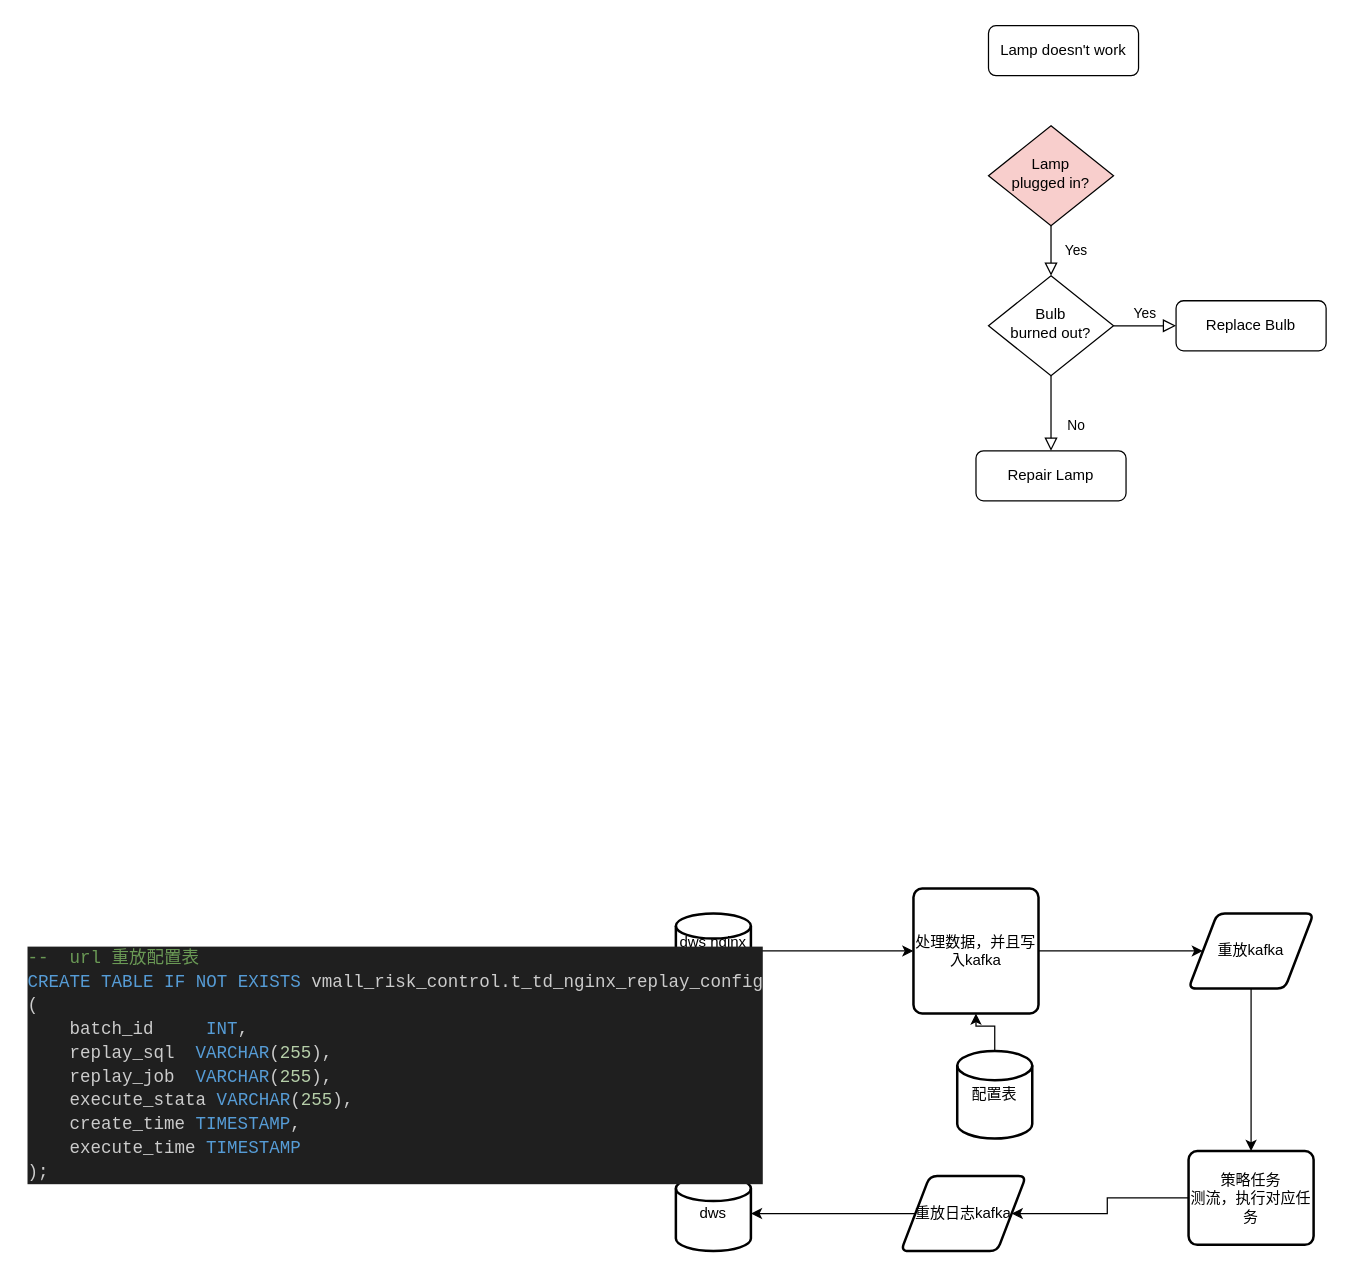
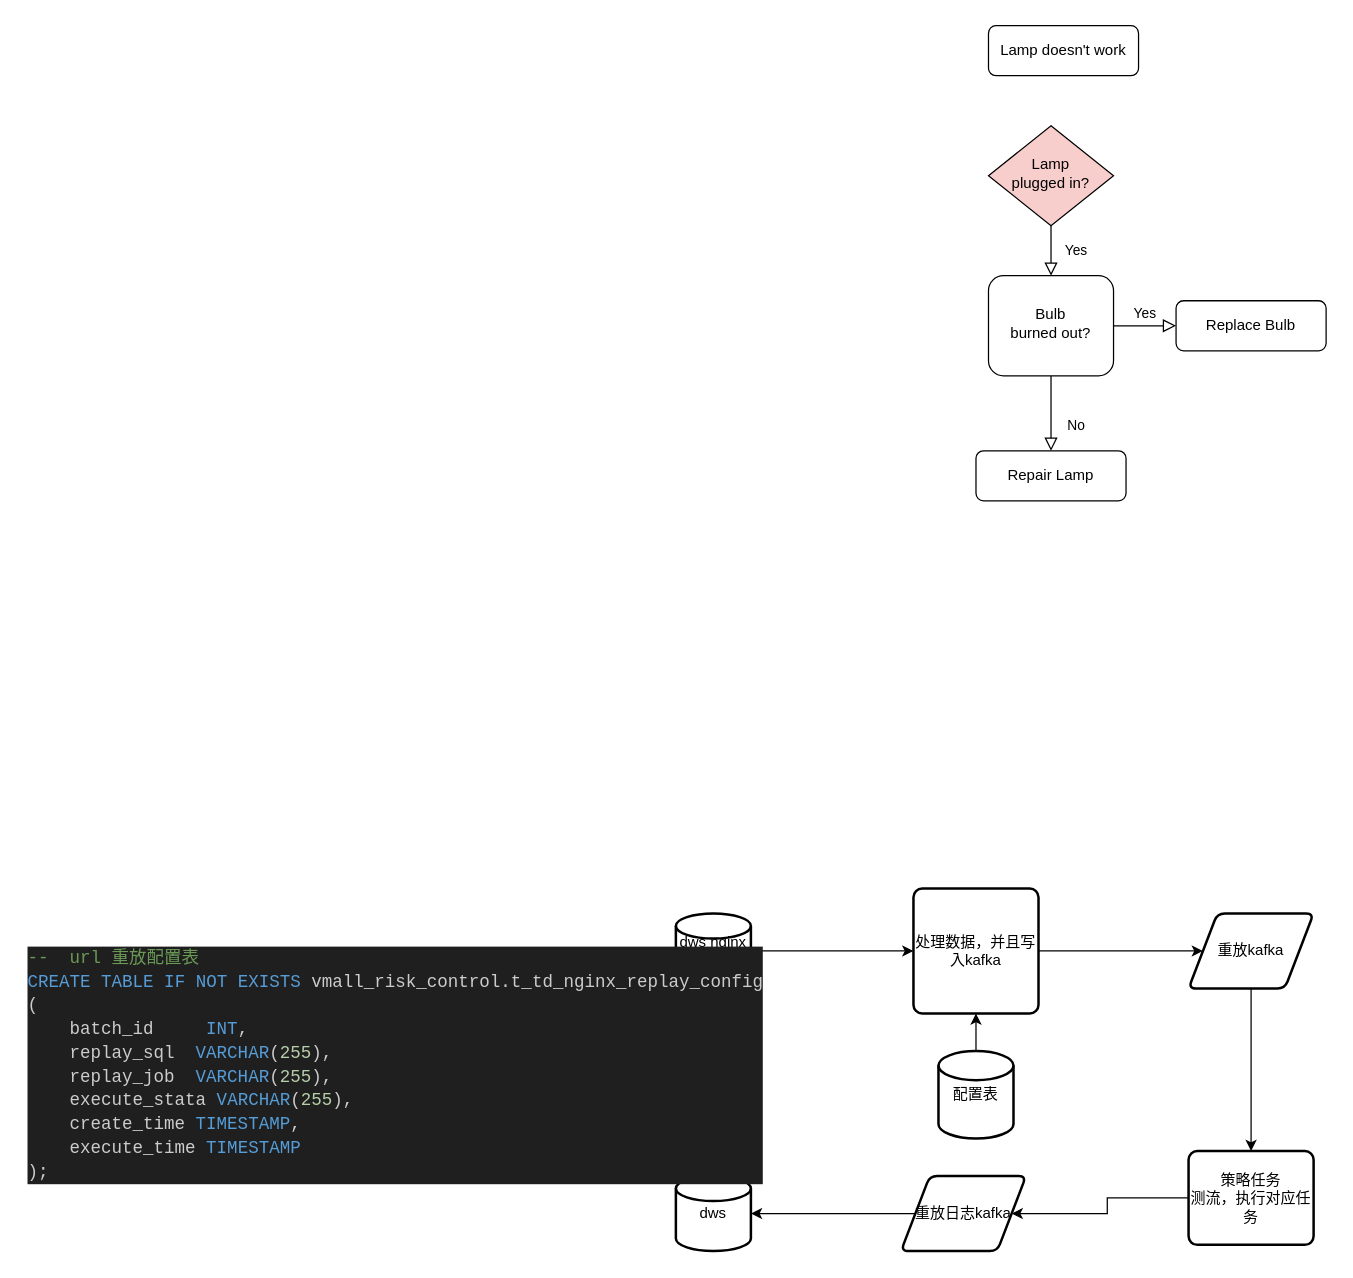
node "Bulb burned out?": shape diamond -> rounded rectangle
node "配置表": moved (994, 1094) -> (976, 1094)
